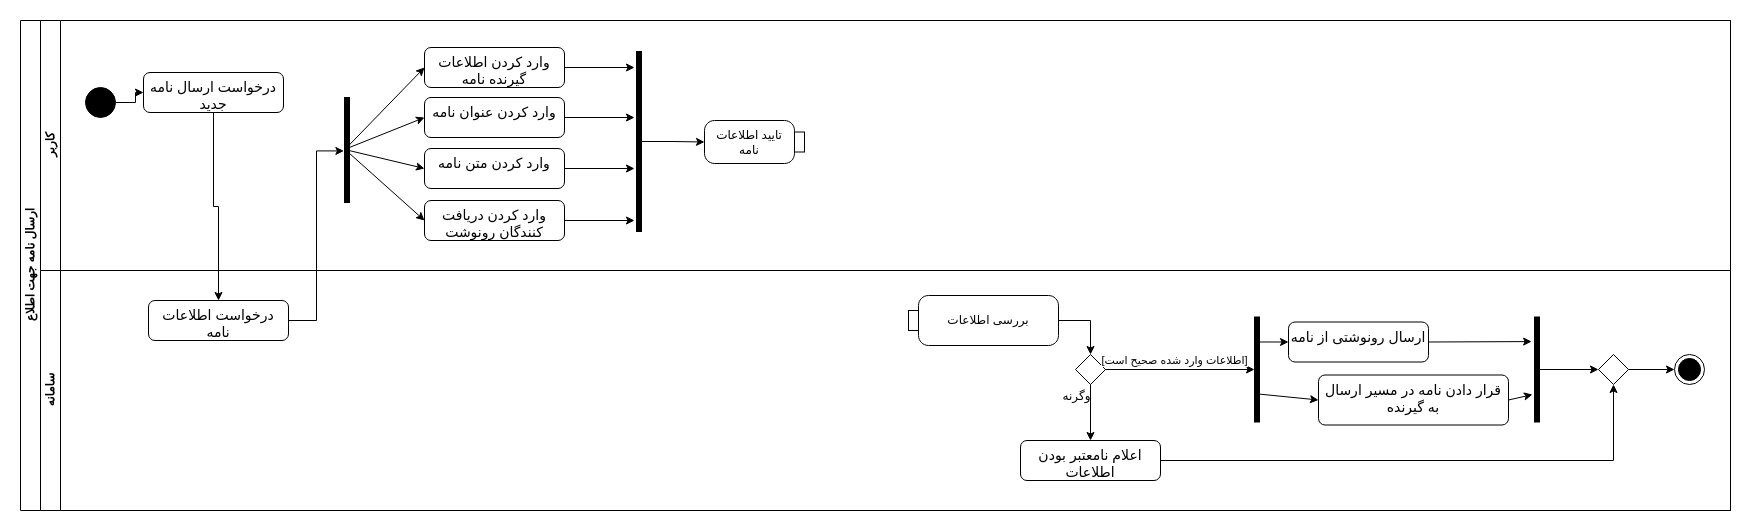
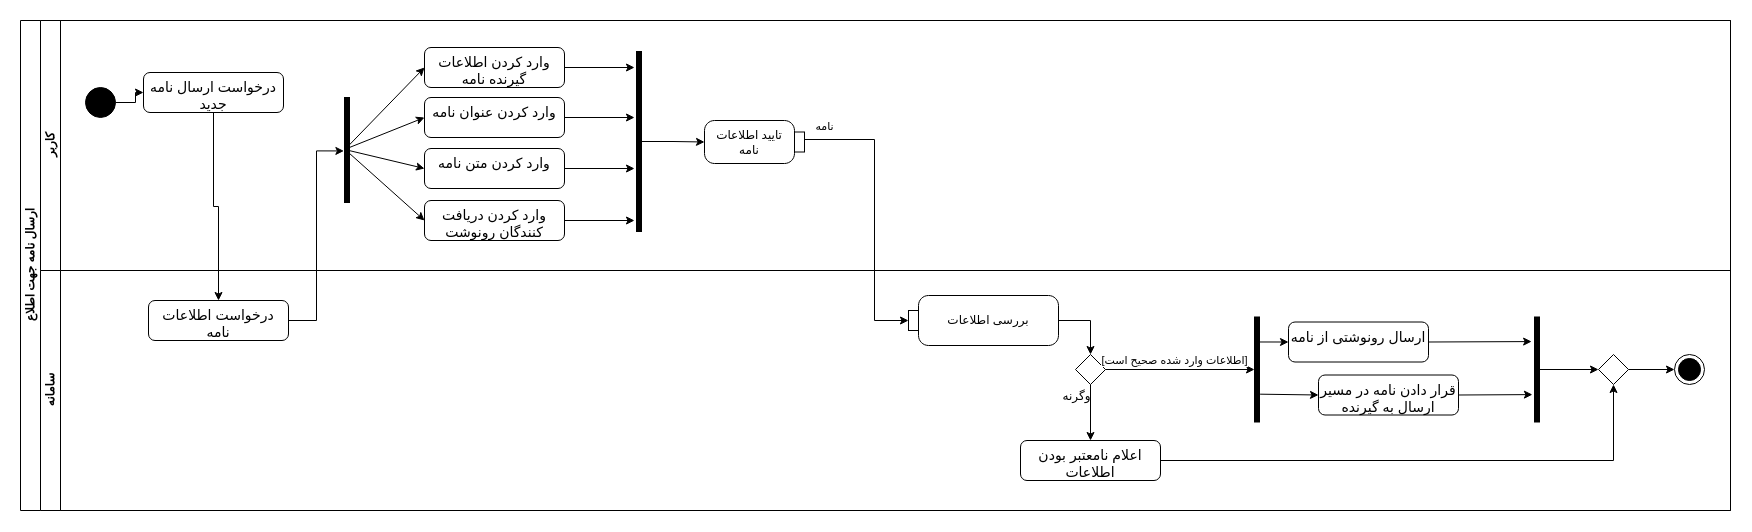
edge "تایید اطلاعات نامه" -> "بررسی اطلاعات": added, label "نامه"
node "قرار دادن نامه در مسیر ارسال به گیرنده": size 190x50 -> 140x40
